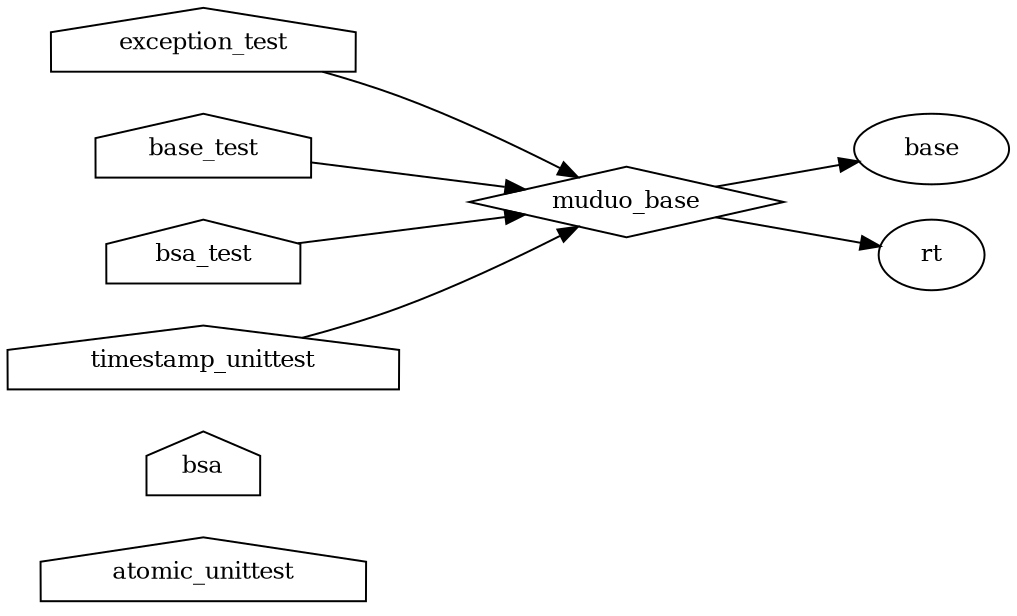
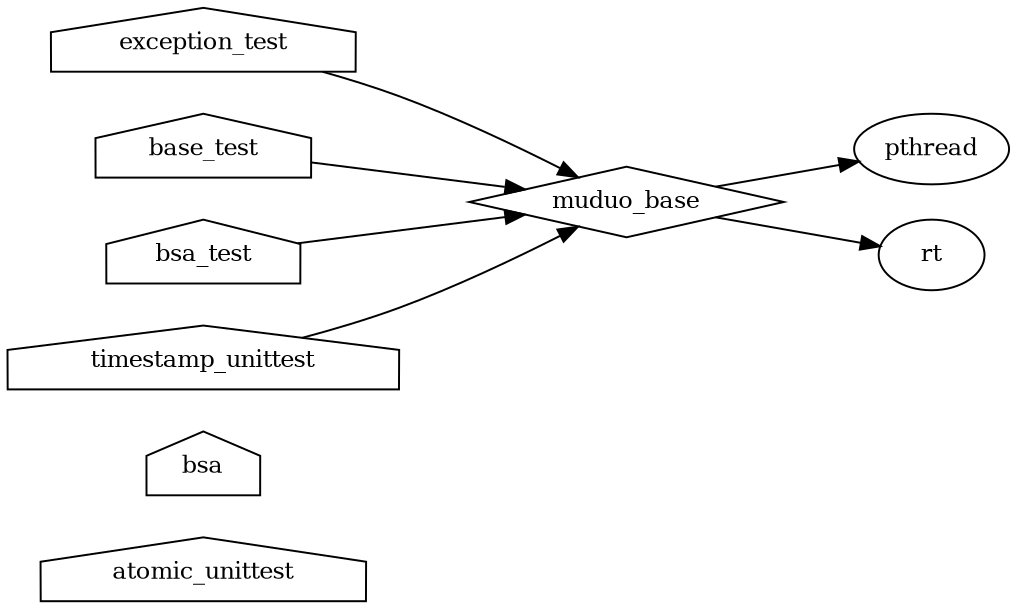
node "base": label "base" -> "pthread"
